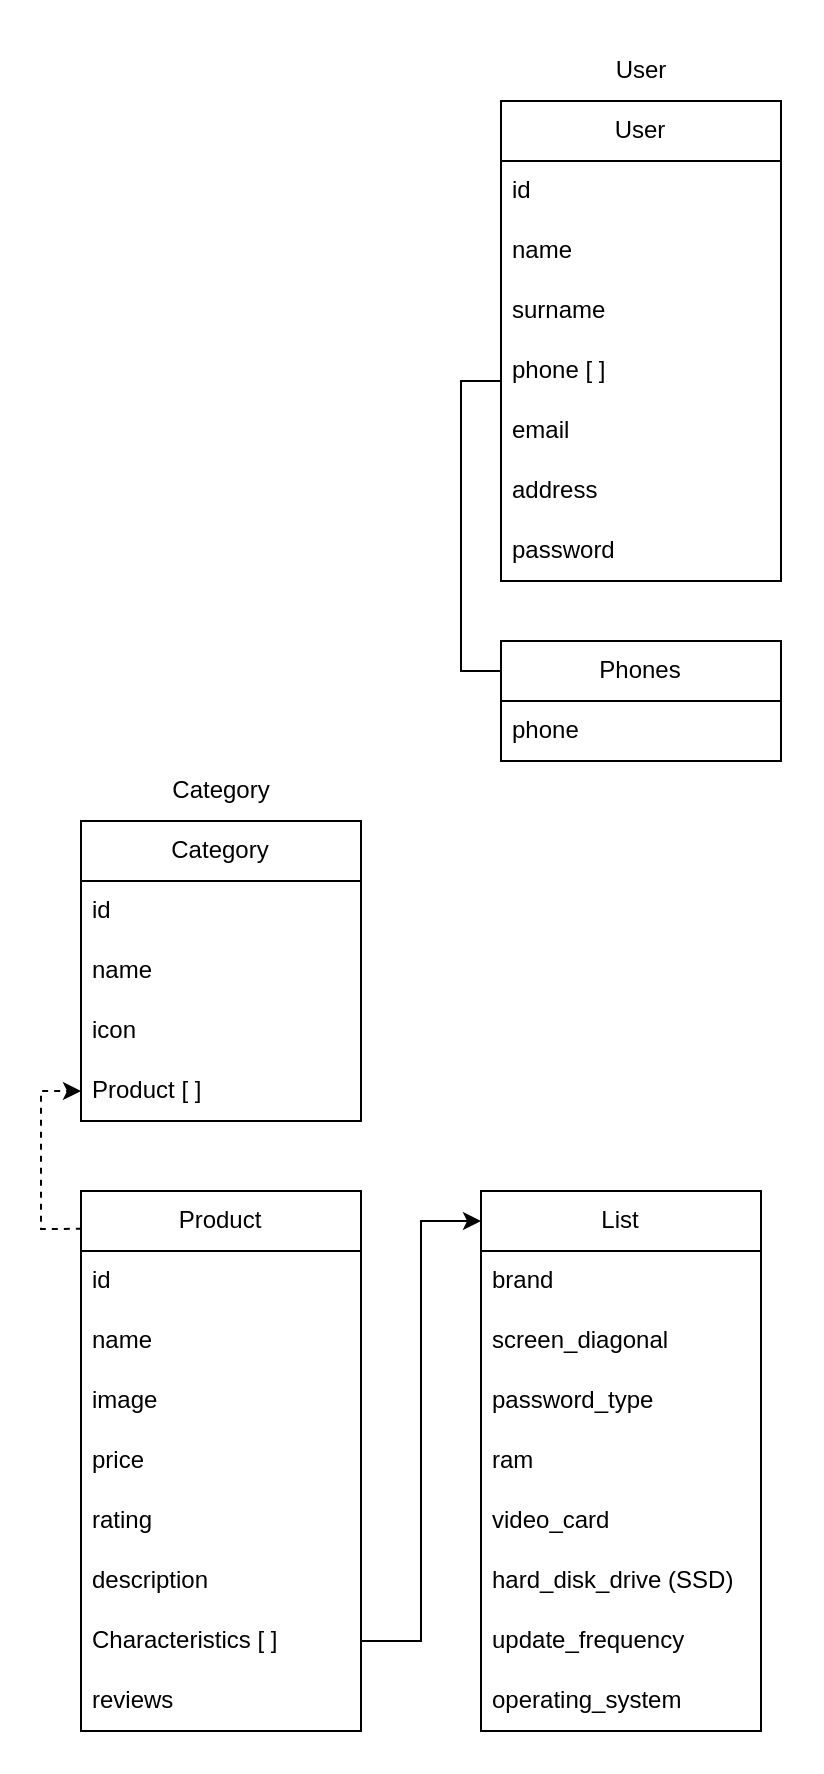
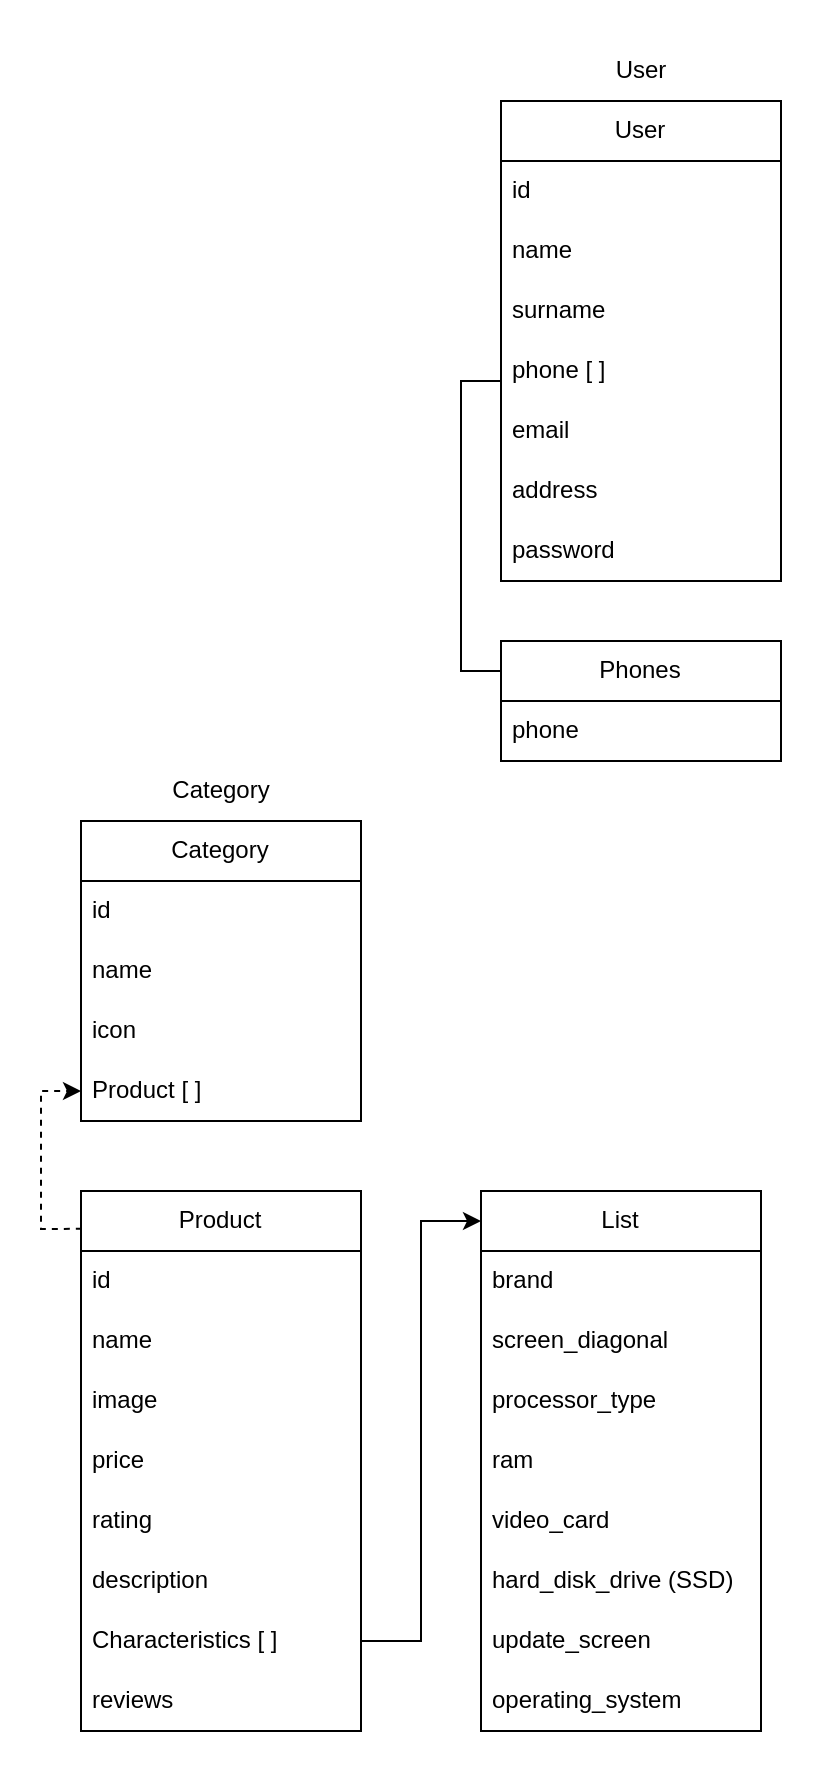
node "password_type": label "password_type" -> "processor_type"
node "update_frequency": label "update_frequency" -> "update_screen"
